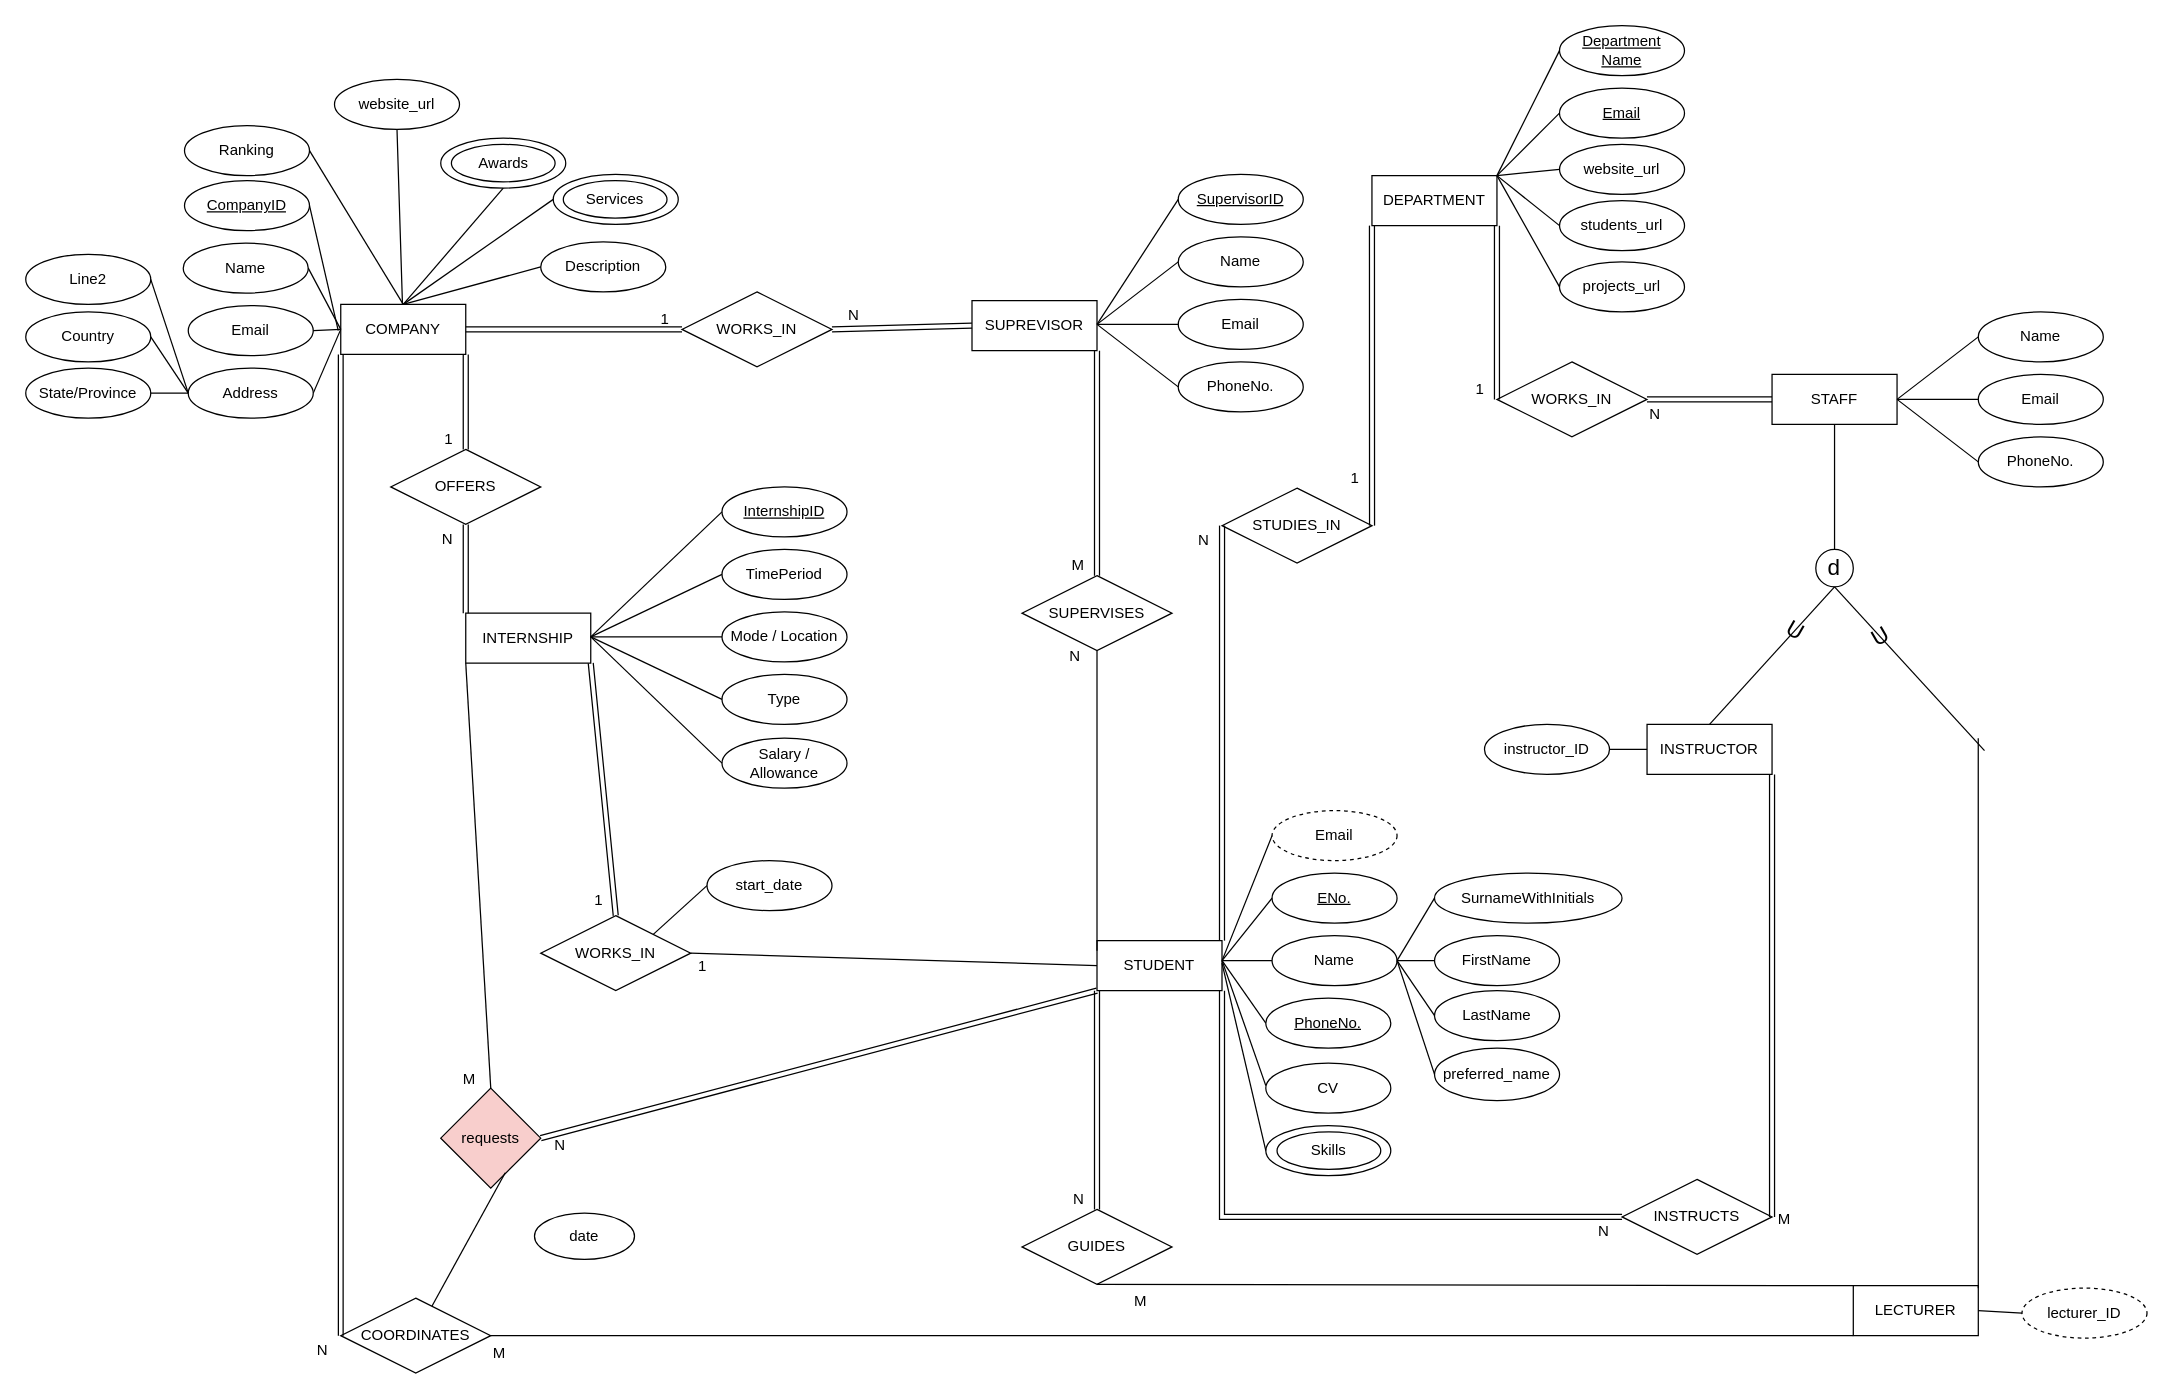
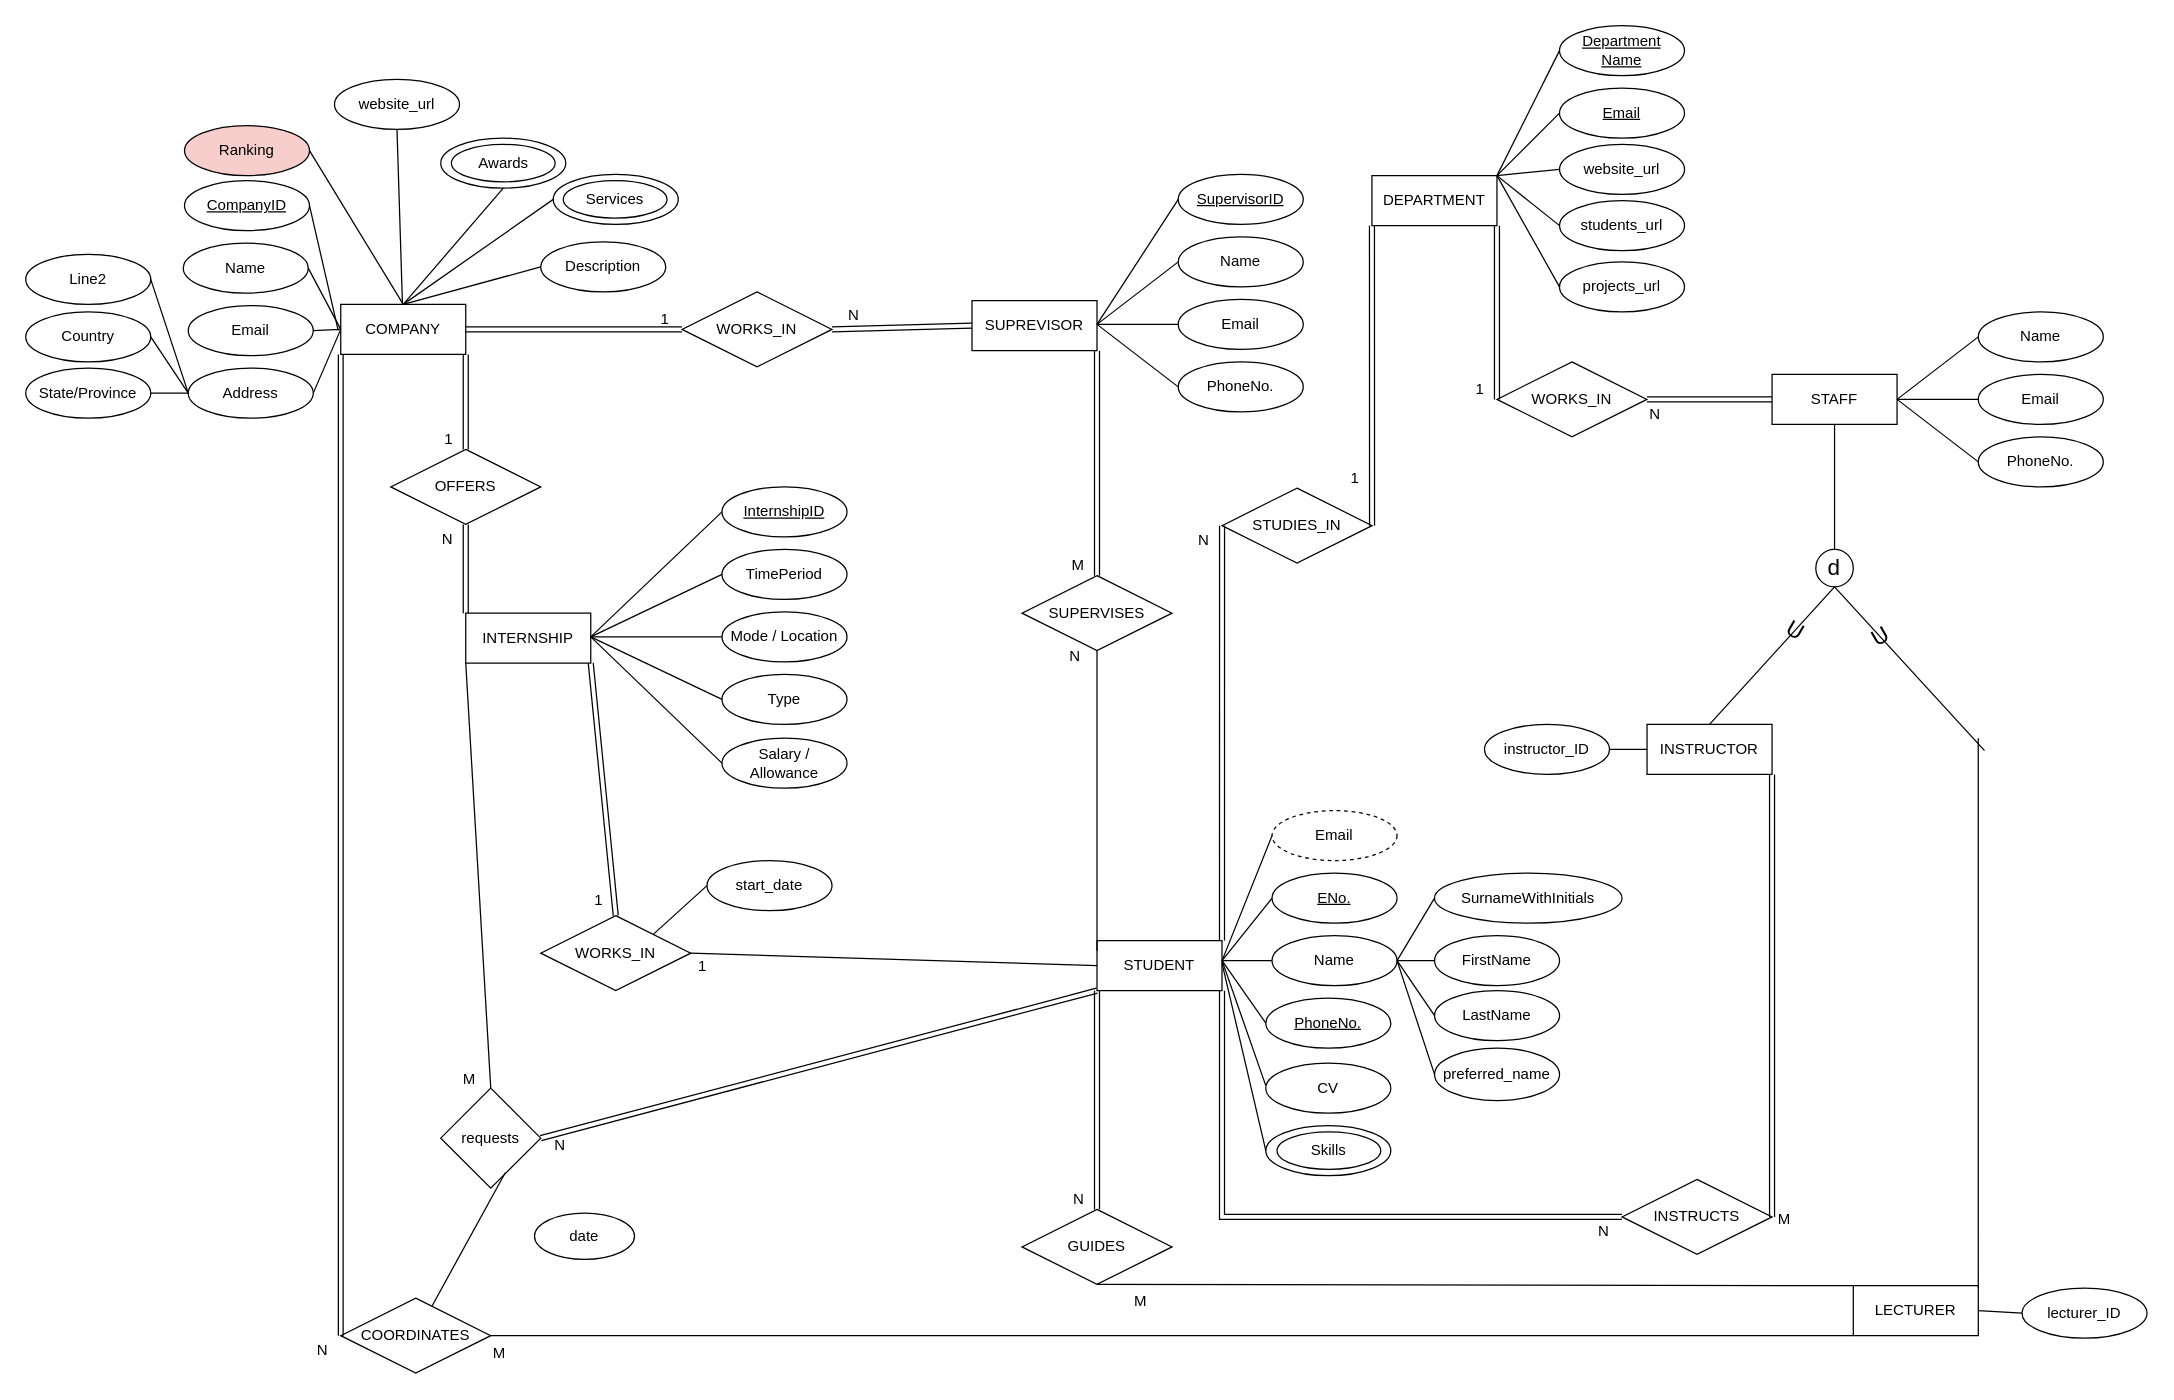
node "Ranking": fillcolor #ffffff -> #f8cecc
node "requests": fillcolor #f8cecc -> #ffffff
node "lecturer_ID": style dashed -> solid
